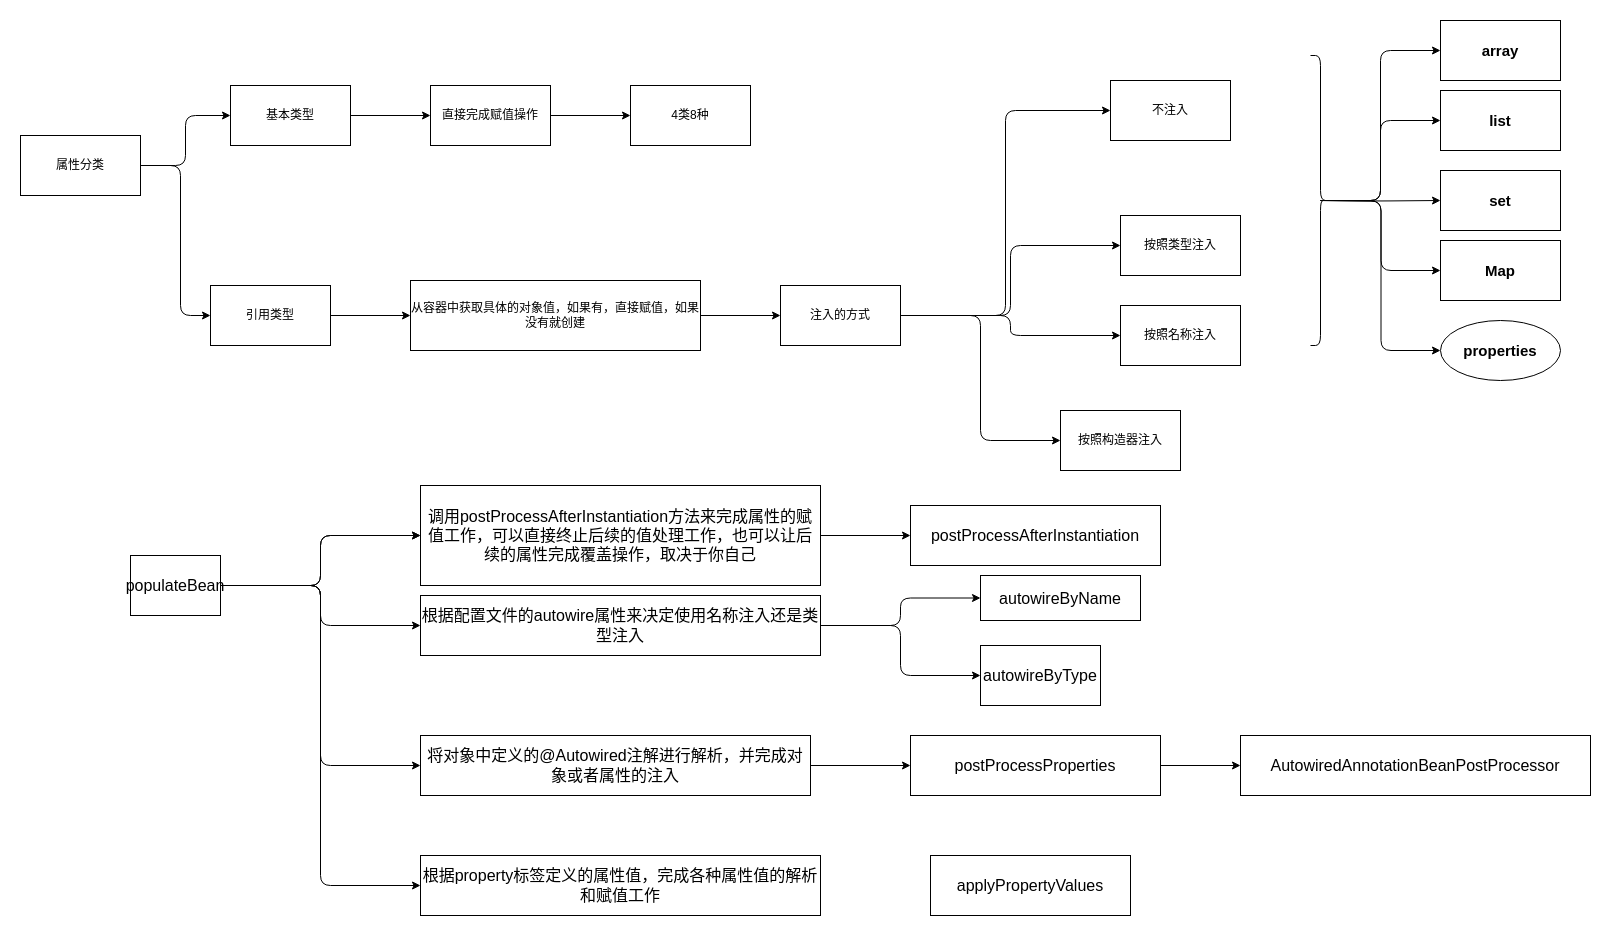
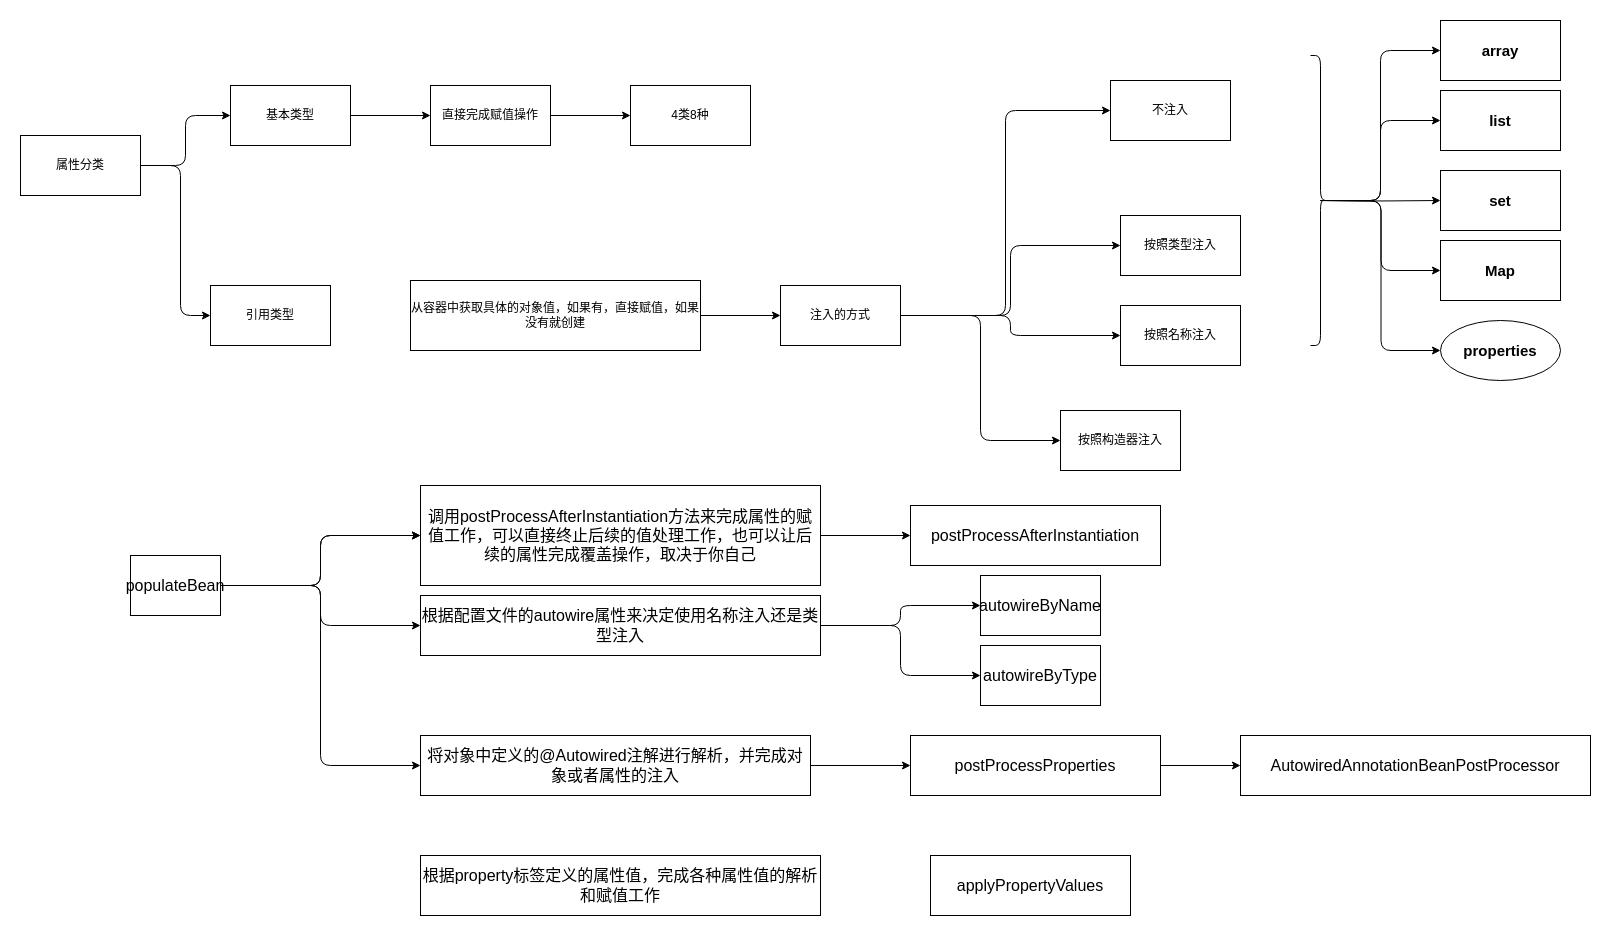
edge "引用类型" -> "从容器中获取具体的对象值，如果有，直接赋值，如果没有就创建": removed
node "autowireByName": size 160x45 -> 120x60
edge "populateBean" -> "根据property标签定义的属性值，完成各种属性值的解析和赋值工作": removed
